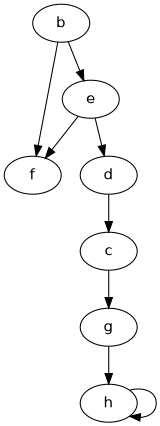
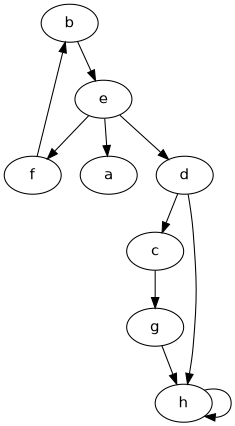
edge "b" -> "f": reversed
node "a": added
edge "d" -> "h": added
